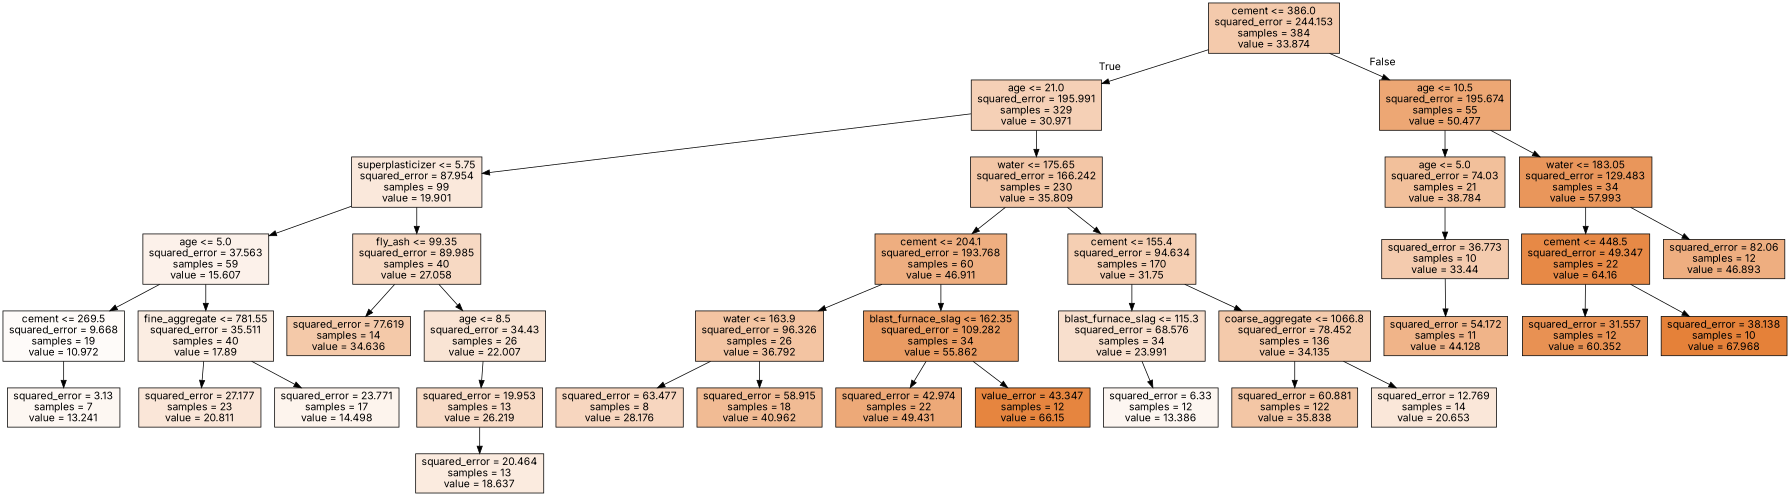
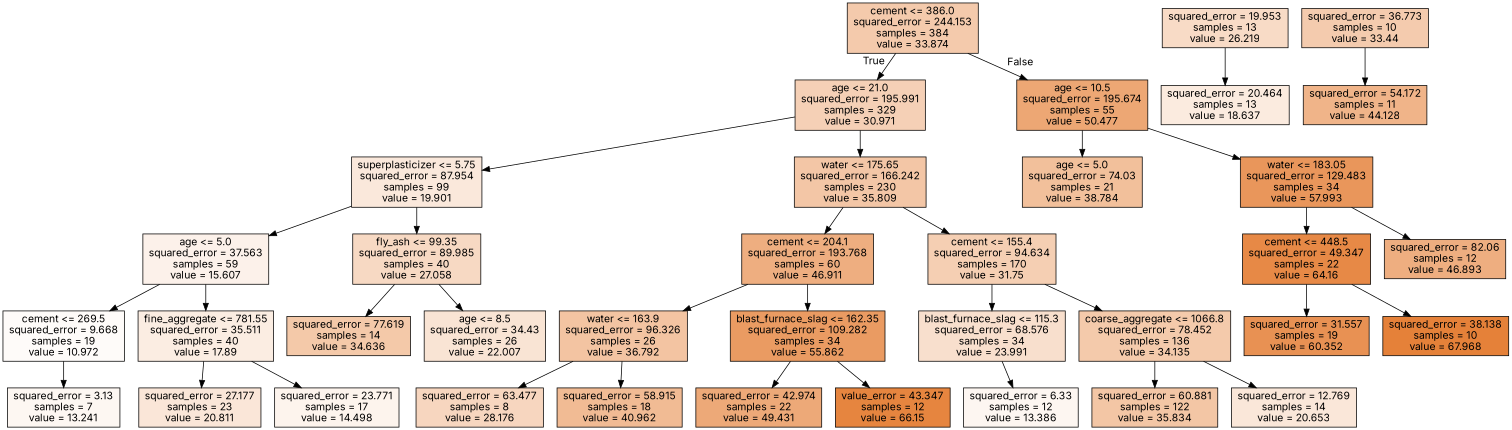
edge "age <= 5.0 squared_error = 74.03 samples = 21 value = 38.784" -> "squared_error = 36.773 samples = 10 value = 33.44": removed
node "squared_error = 31.557 samples = 12 value = 60.352": label "squared_error = 31.557 samples = 12 value = 60.352" -> "squared_error = 31.557 samples = 19 value = 60.352"
edge "age <= 8.5 squared_error = 34.43 samples = 26 value = 22.007" -> "squared_error = 19.953 samples = 13 value = 26.219": removed
node "squared_error = 60.881 samples = 122 value = 35.838": label "squared_error = 60.881 samples = 122 value = 35.838" -> "squared_error = 60.881 samples = 122 value = 35.834"
